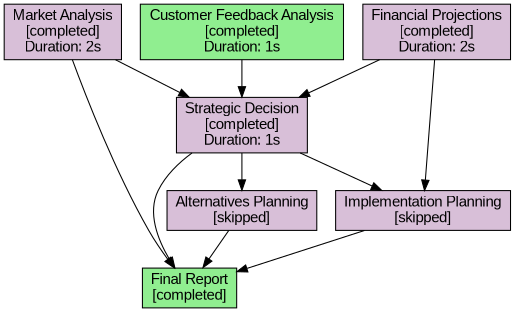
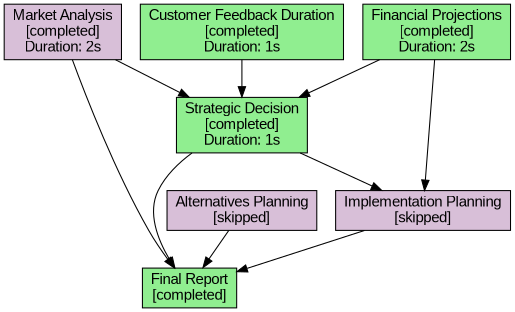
node "Customer Feedback Analysis [completed] Duration: 1s": label "Customer Feedback Analysis [completed] Duration: 1s" -> "Customer Feedback Duration [completed] Duration: 1s"
node "Financial Projections [completed] Duration: 2s": fillcolor #d8bfd8 -> #90ee90
node "Strategic Decision [completed] Duration: 1s": fillcolor #d8bfd8 -> #90ee90
edge "Strategic Decision [completed] Duration: 1s" -> "Alternatives Planning [skipped]": removed
